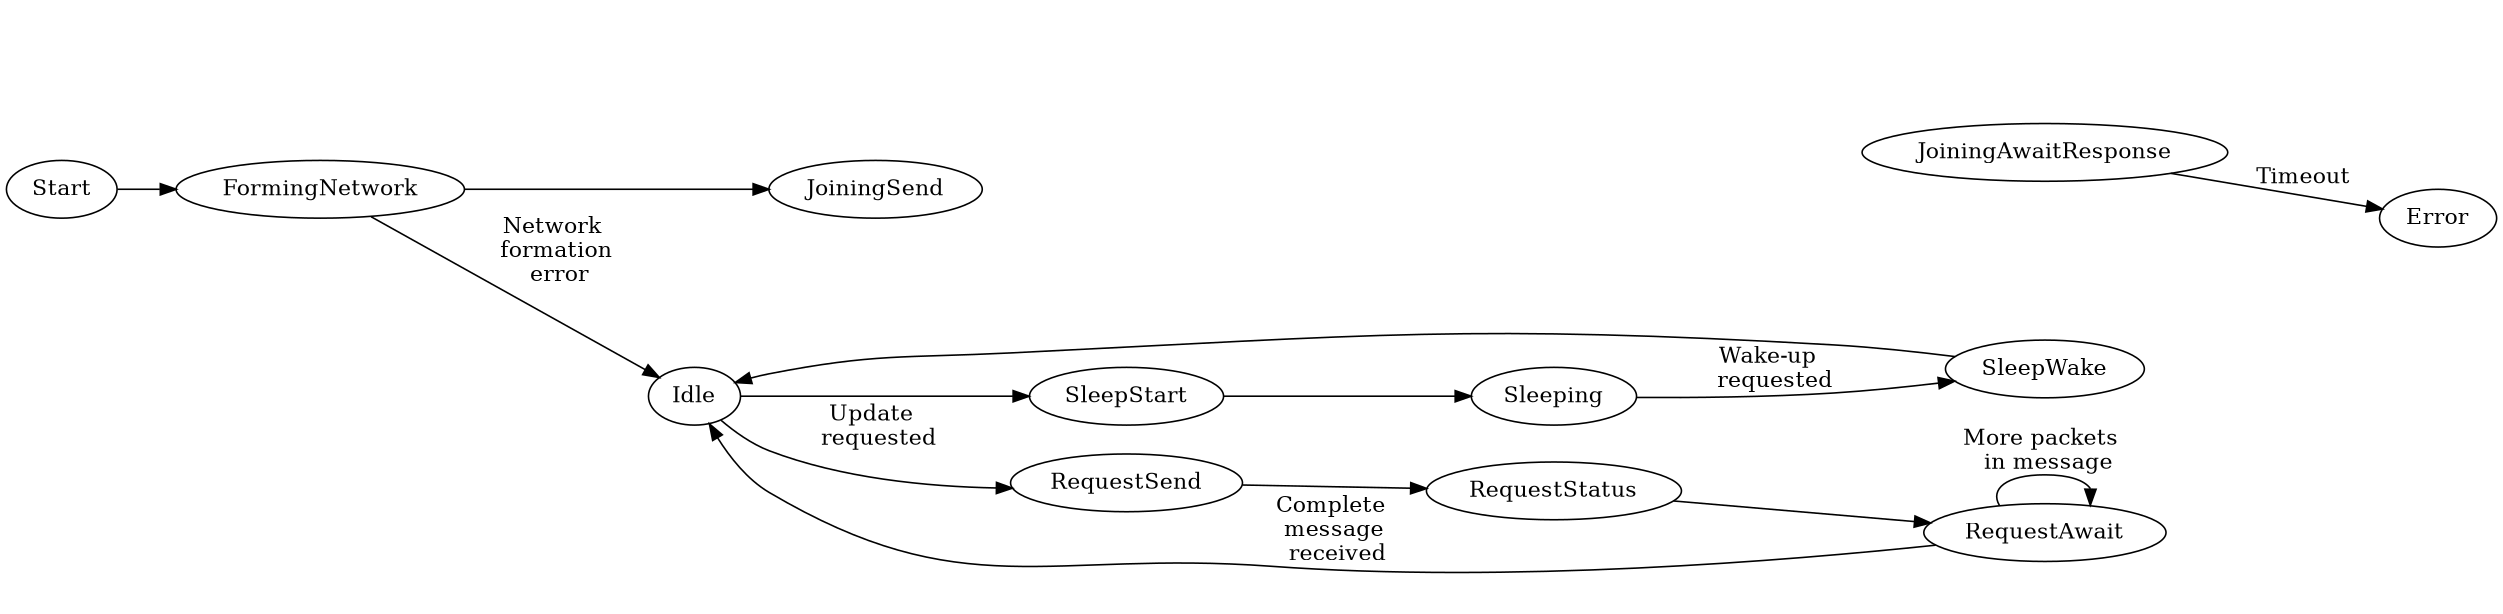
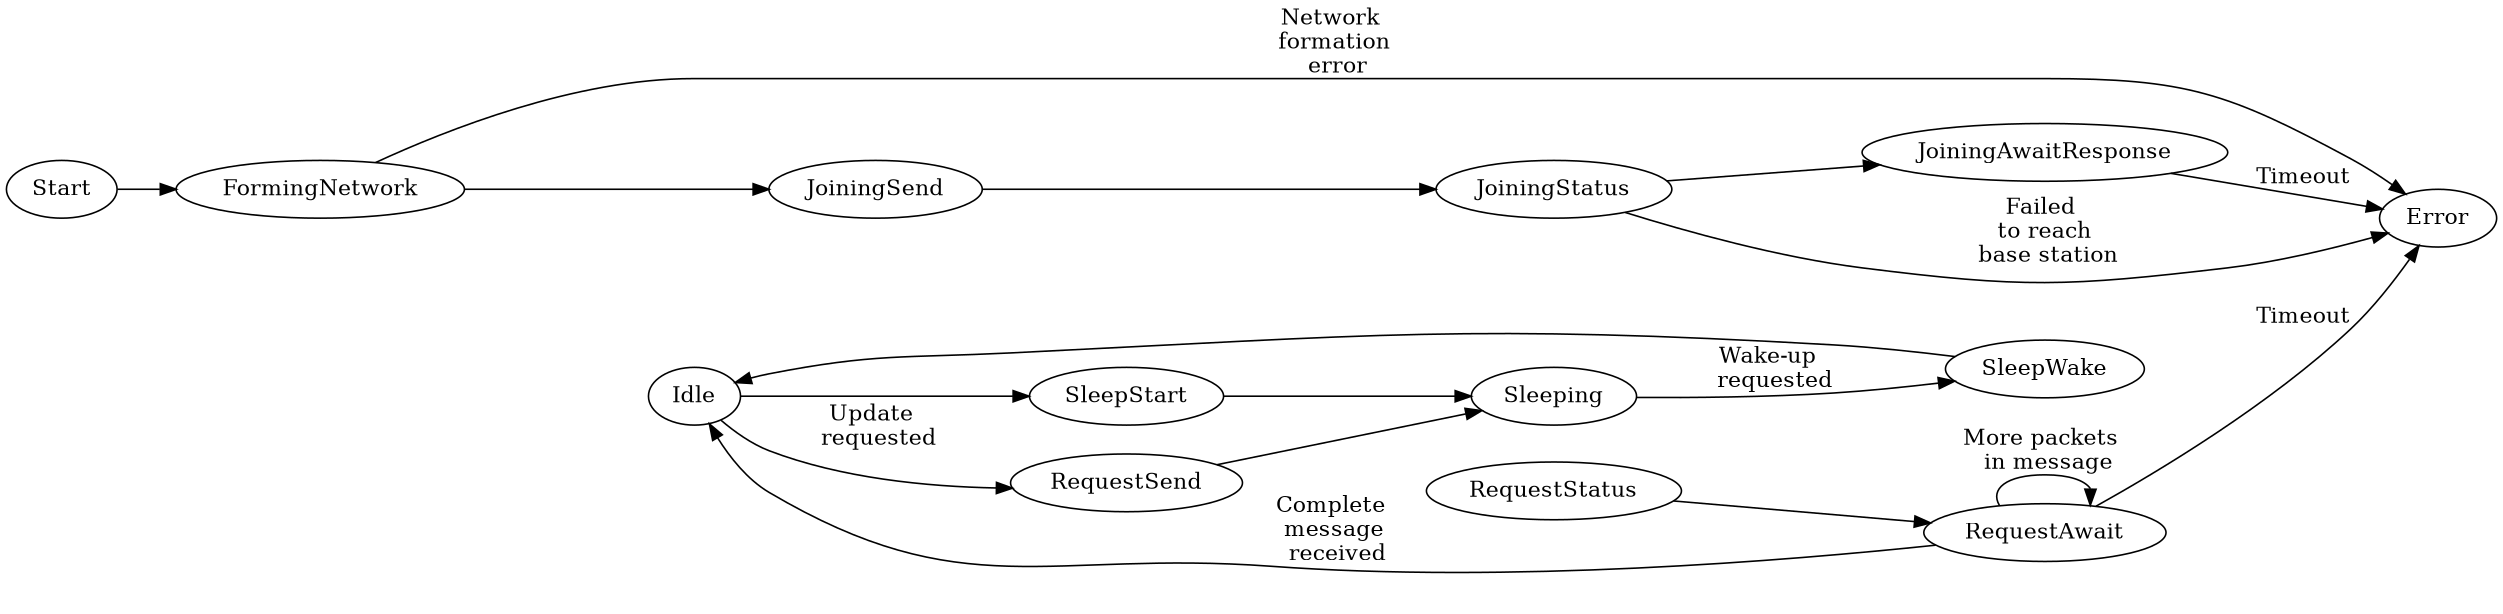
node "JoiningStatus": added
edge "FormingNetwork" -> "Idle": now "FormingNetwork" -> "Error"
edge "RequestAwait" -> "Error": added, label "Timeout"
edge "RequestSend" -> "RequestStatus": now "RequestSend" -> "Sleeping"
